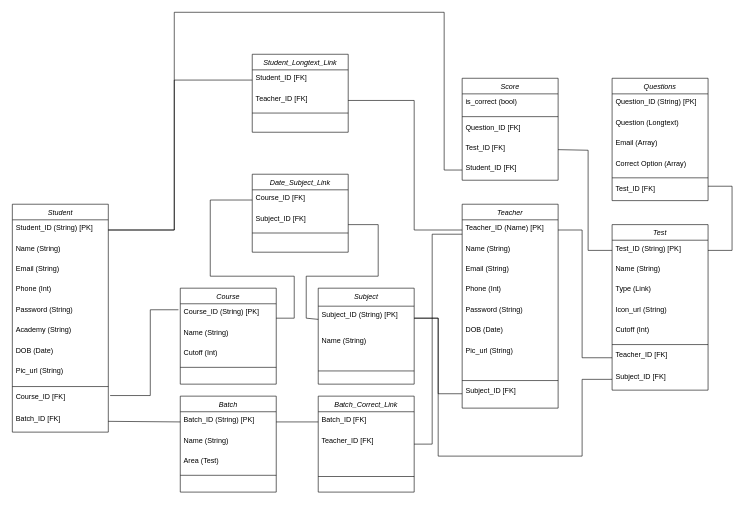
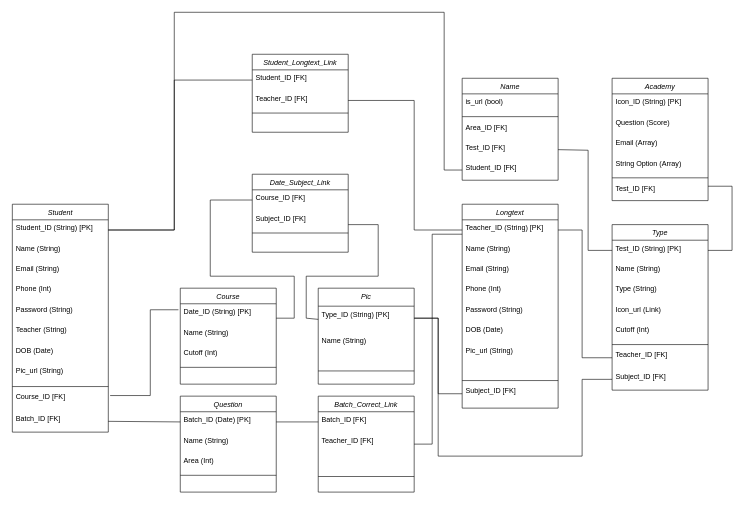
node "Score": label "Score" -> "Name"
node "Questions": label "Questions" -> "Academy"
node "is_correct (bool)": label "is_correct (bool)" -> "is_url (bool)"
node "Question_ID (String) [PK]": label "Question_ID (String) [PK]" -> "Icon_ID (String) [PK]"
node "Question (Longtext)": label "Question (Longtext)" -> "Question (Score)"
node "Question_ID [FK]": label "Question_ID [FK]" -> "Area_ID [FK]"
node "Correct Option (Array)": label "Correct Option (Array)" -> "String Option (Array)"
node "Teacher": label "Teacher" -> "Longtext"
node "Teacher_ID (Name) [PK]": label "Teacher_ID (Name) [PK]" -> "Teacher_ID (String) [PK]"
node "Test": label "Test" -> "Type"
node "Type (Link)": label "Type (Link)" -> "Type (String)"
node "Subject": label "Subject" -> "Pic"
node "Icon_url (String)": label "Icon_url (String)" -> "Icon_url (Link)"
node "Course_ID (String) [PK]": label "Course_ID (String) [PK]" -> "Date_ID (String) [PK]"
node "Subject_ID (String) [PK]": label "Subject_ID (String) [PK]" -> "Type_ID (String) [PK]"
node "Academy (String)": label "Academy (String)" -> "Teacher (String)"
node "Batch": label "Batch" -> "Question"
node "Batch_ID (String) [PK]": label "Batch_ID (String) [PK]" -> "Batch_ID (Date) [PK]"
node "Area (Test)": label "Area (Test)" -> "Area (Int)"
